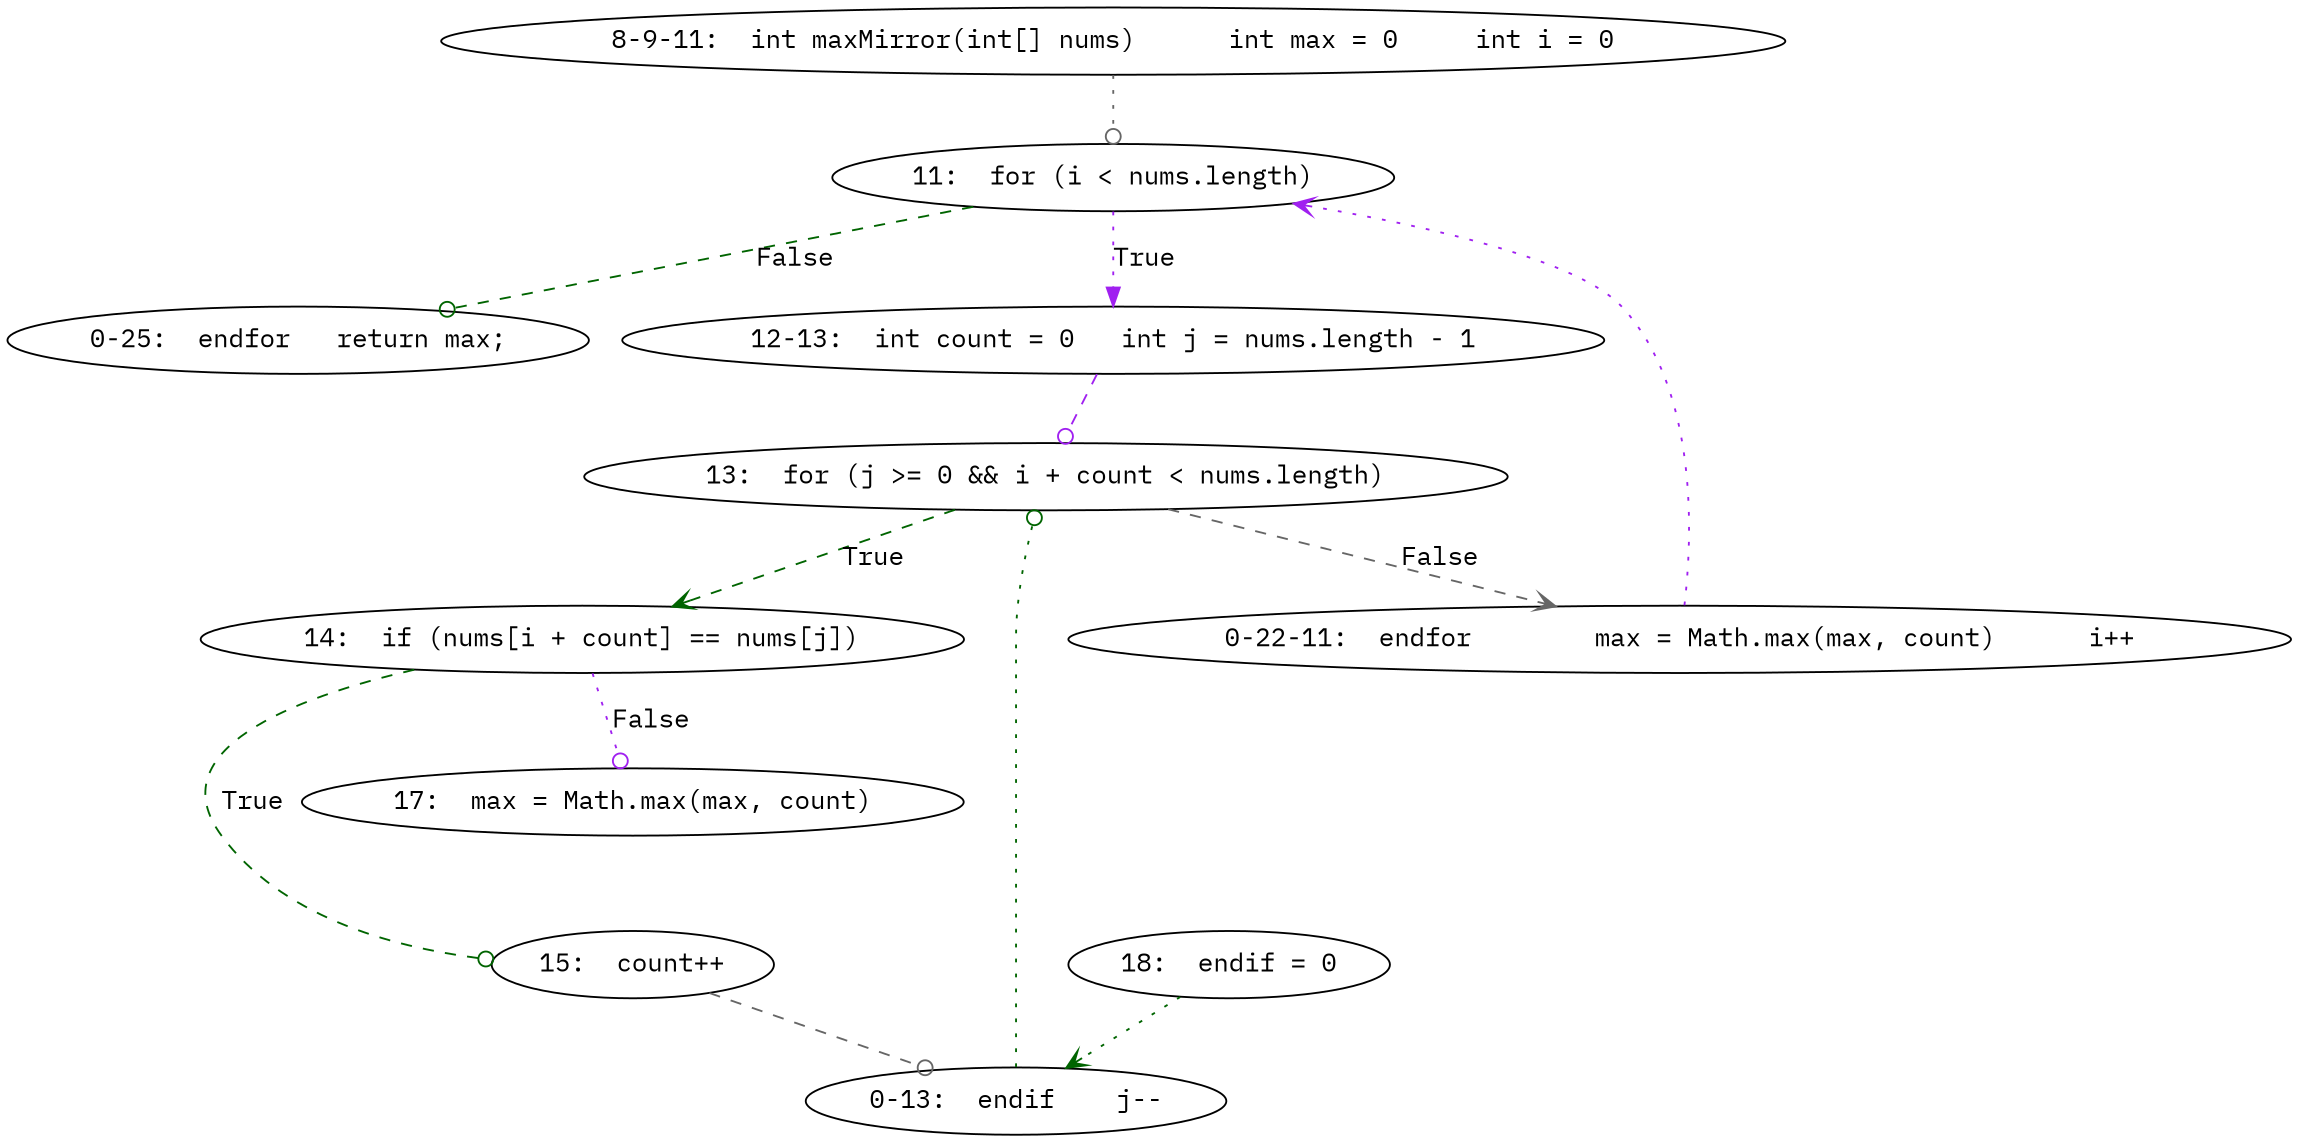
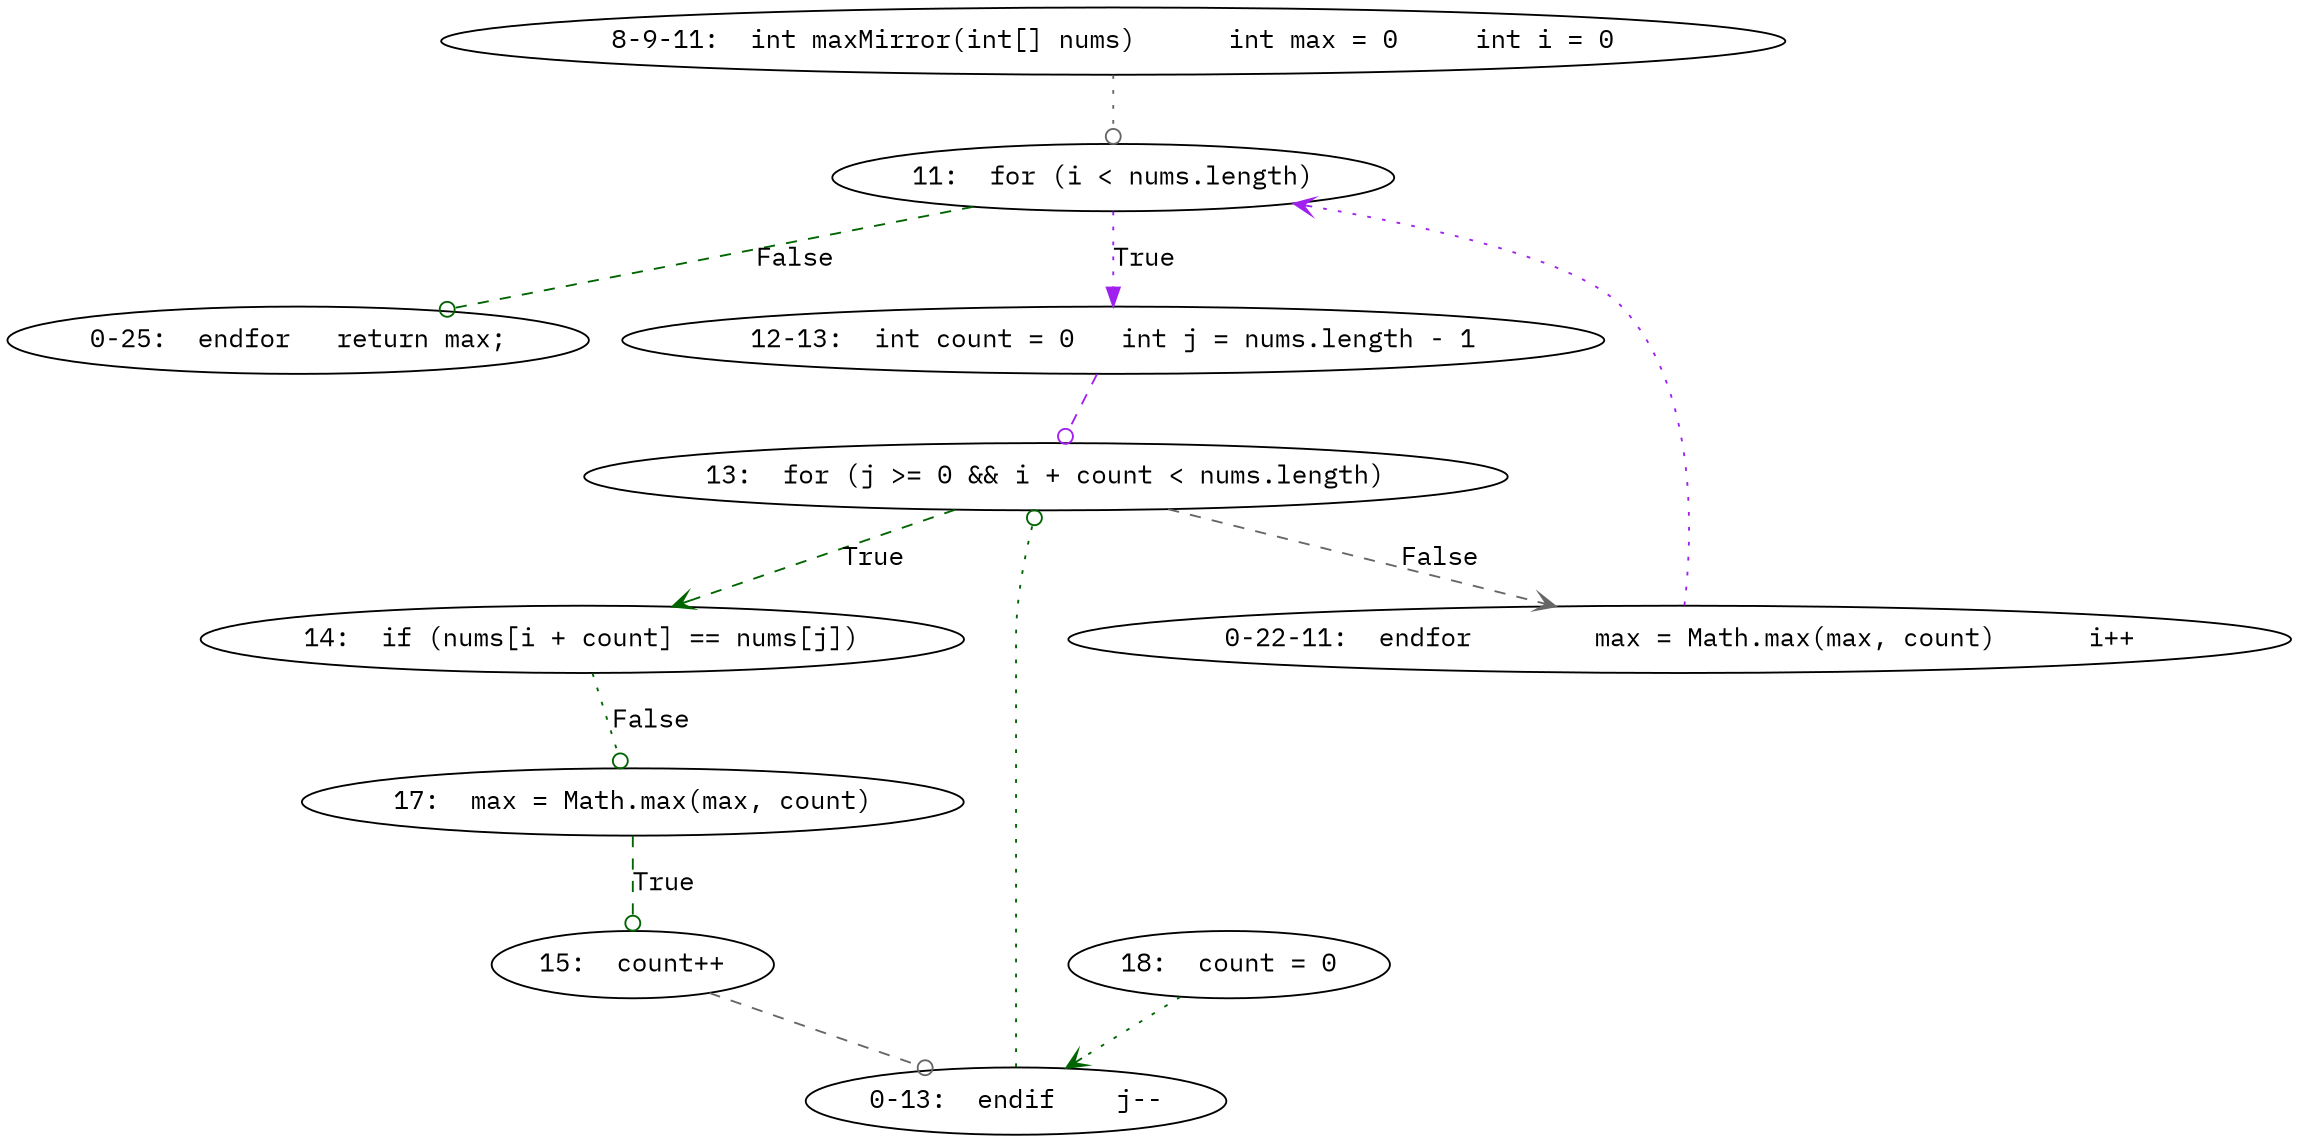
edge "14:  if (nums[i + count] == nums[j])" -> "17:  max = Math.max(max, count)": color purple -> darkgreen
edge "14:  if (nums[i + count] == nums[j])" -> "15:  count++": now "17:  max = Math.max(max, count)" -> "15:  count++"
node "18:  endif = 0": label "18:  endif = 0" -> "18:  count = 0"
